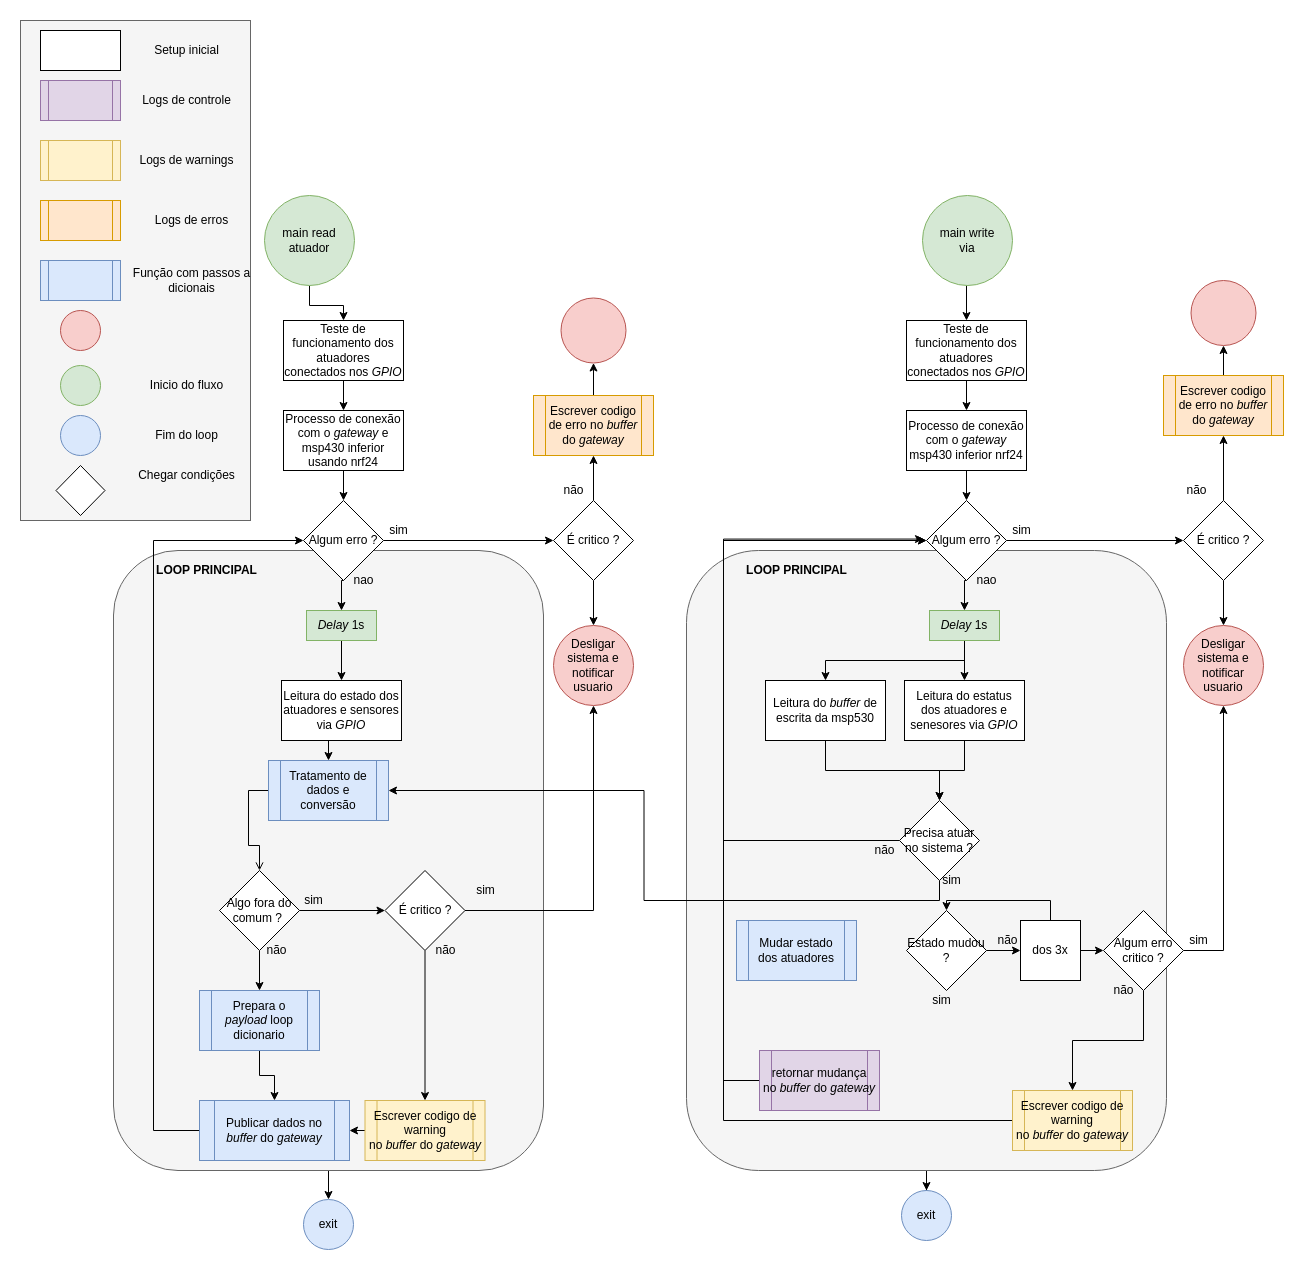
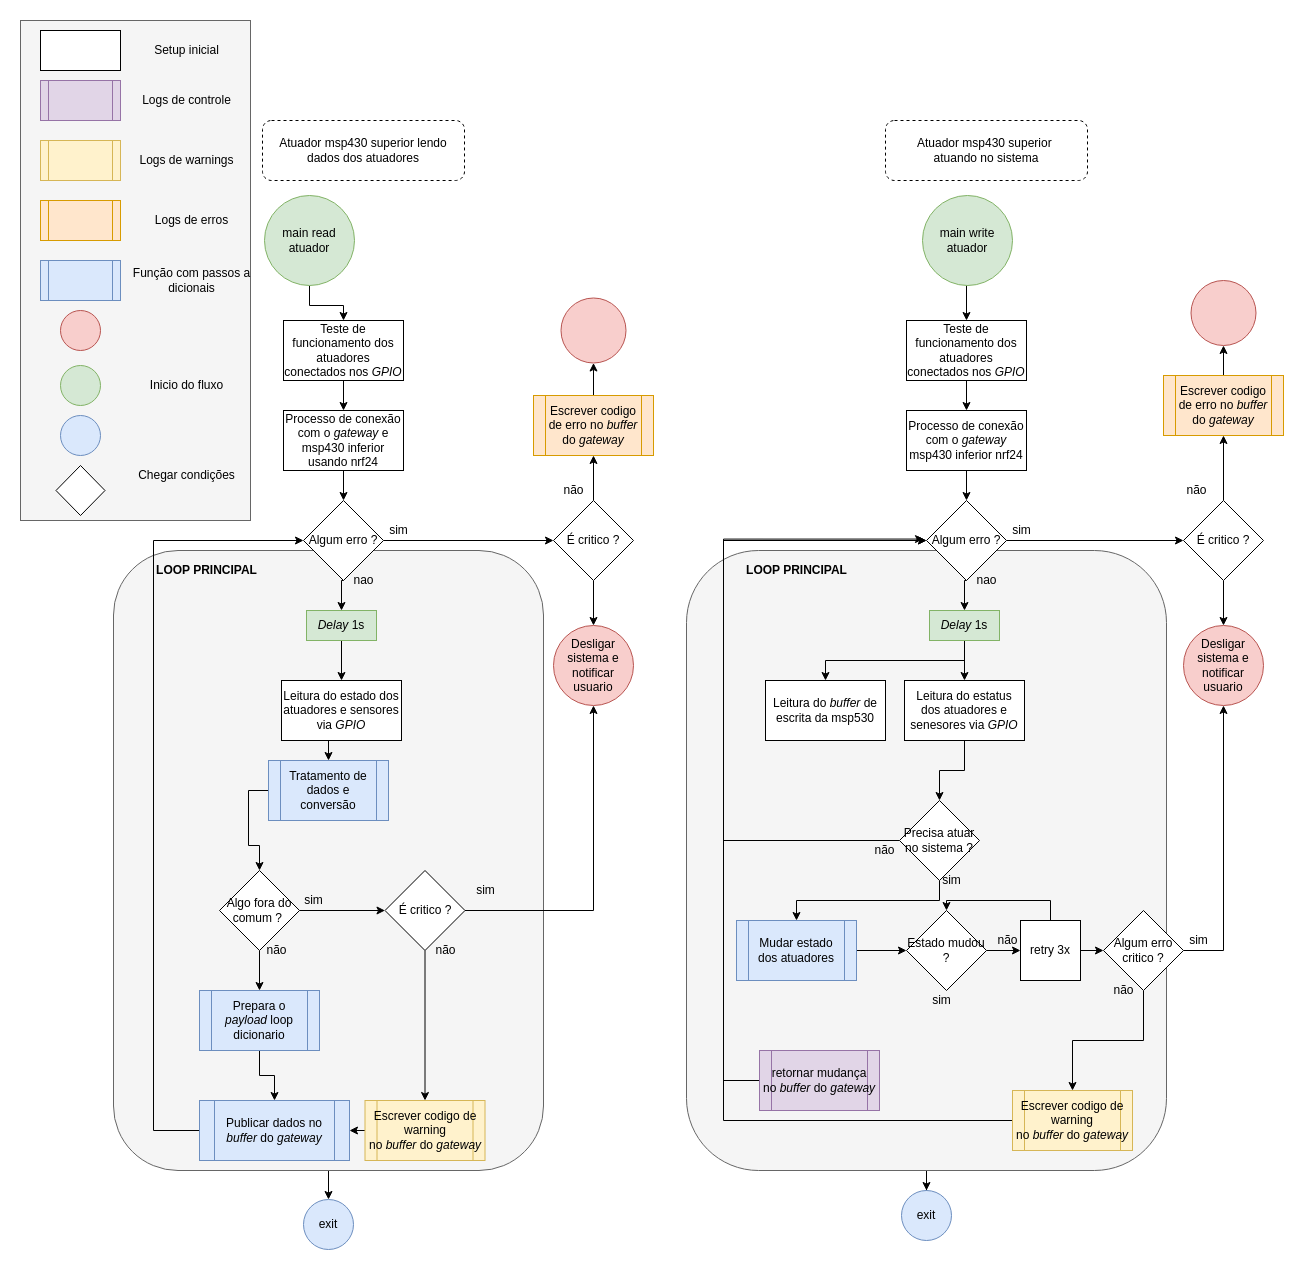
node "Atuador msp430 superior lendo dados dos atuadores": added
node "Atuador msp430 superior atuando no sistema": added
node "main write via": label "main write via" -> "main write atuador"
node "Fim do loop": removed
edge "Leitura do buffer de escrita da msp530" -> "Precisa atuar no sistema ?": removed
edge "Precisa atuar no sistema ?" -> "Tratamento de dados e conversão": now "Precisa atuar no sistema ?" -> "Mudar estado dos atuadores"
edge "Tratamento de dados e conversão" -> "Algo fora do comum ?": arrowhead open -> classic
edge "Mudar estado dos atuadores" -> "Estado mudou ?": added
node "dos 3x": label "dos 3x" -> "retry 3x"
